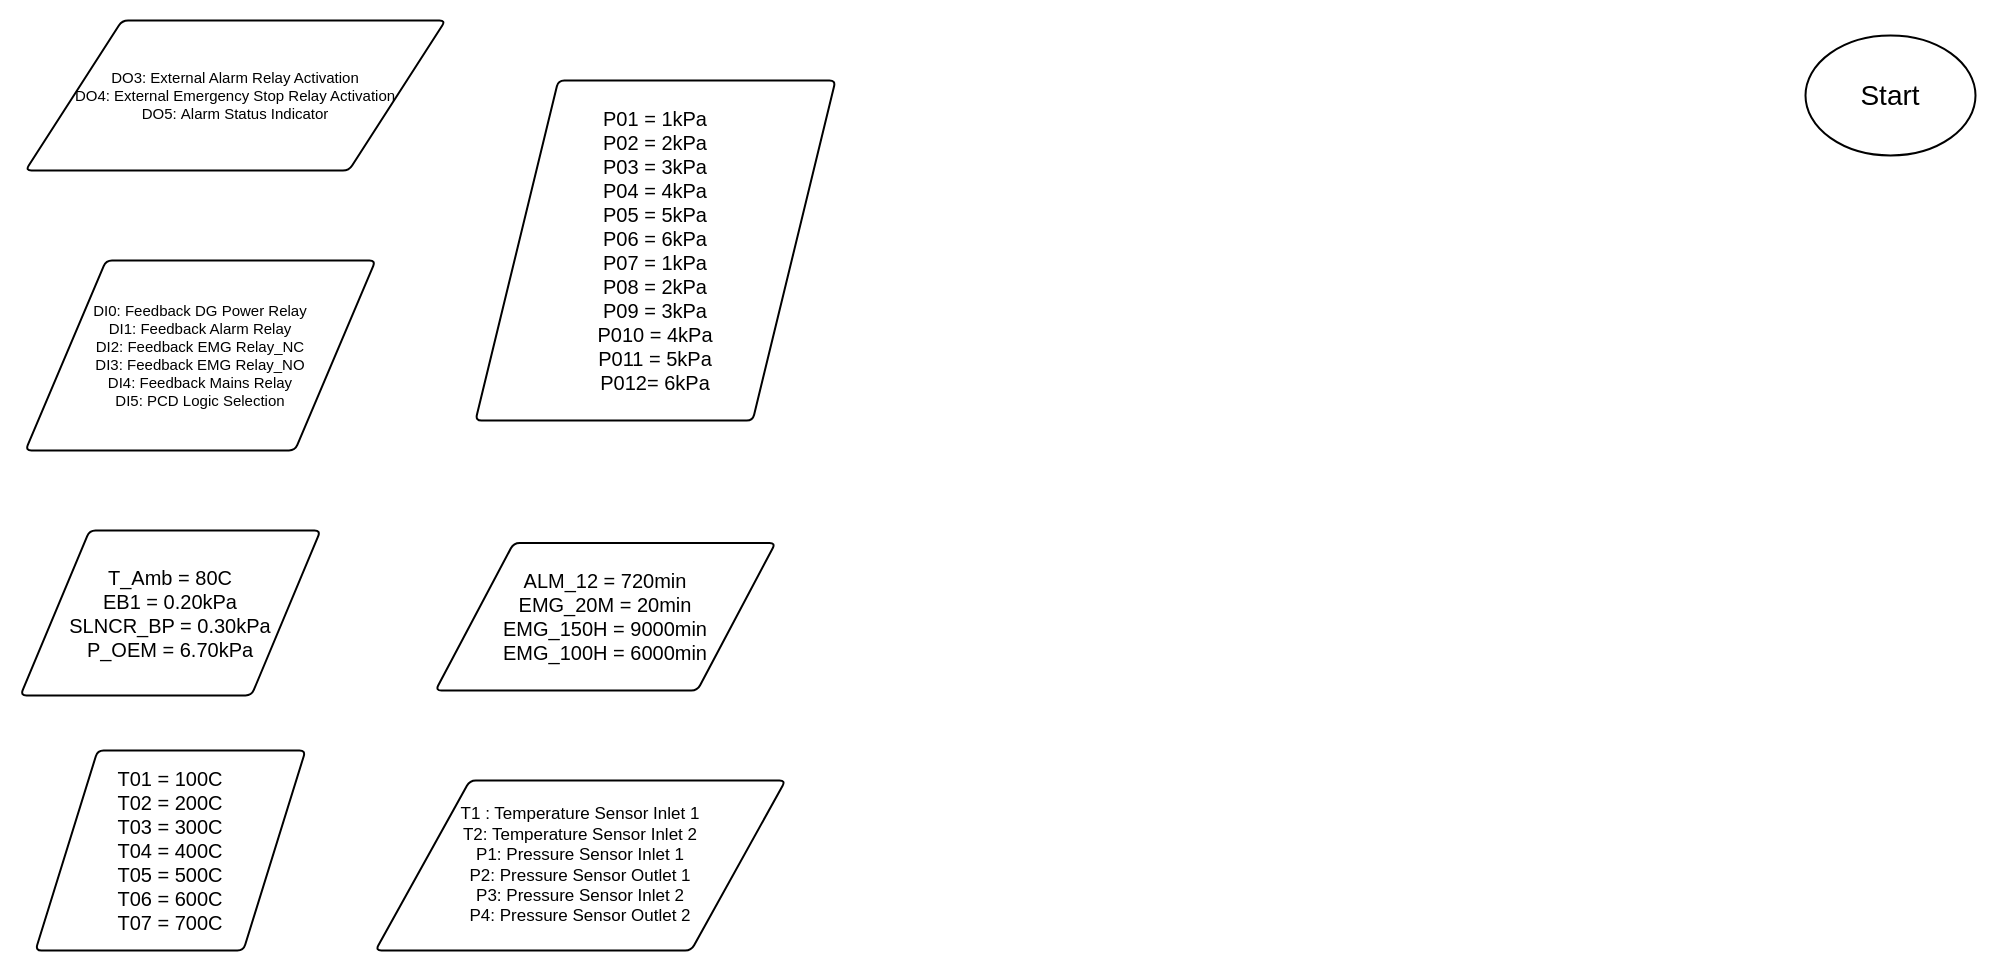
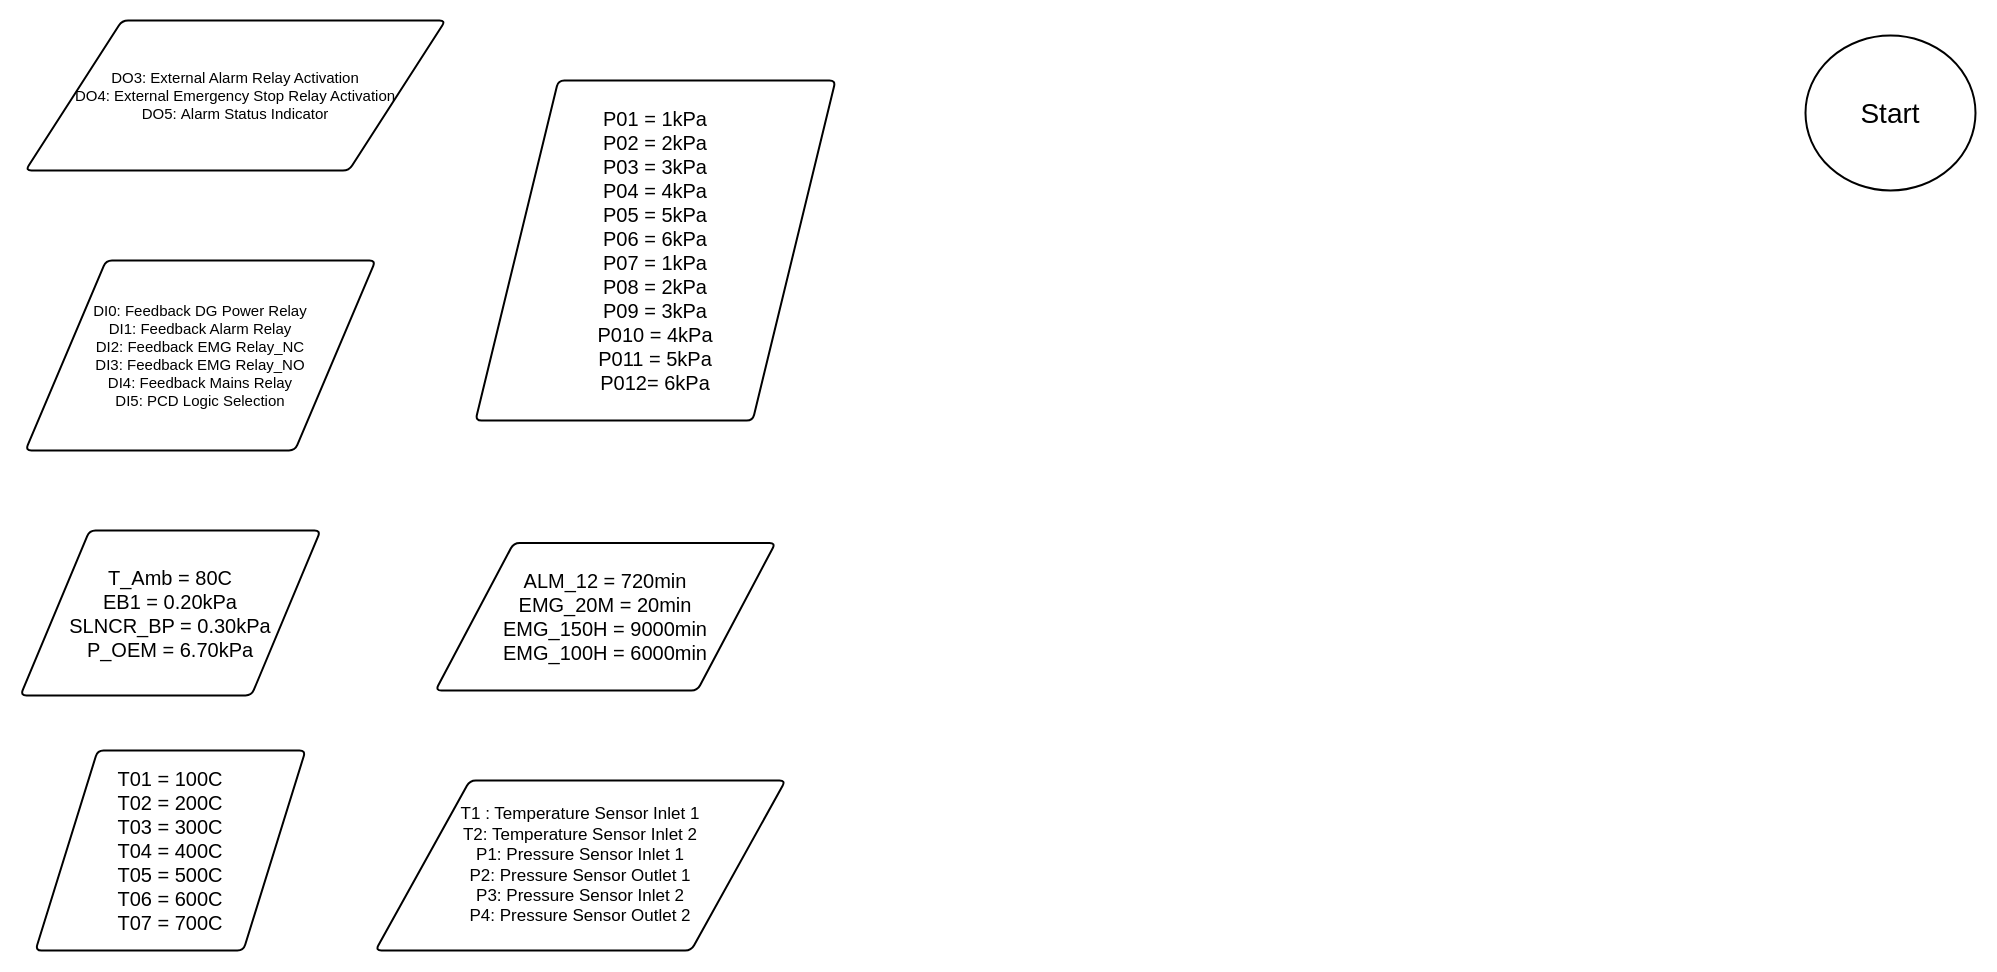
node "Start": size 170x120 -> 170x155
